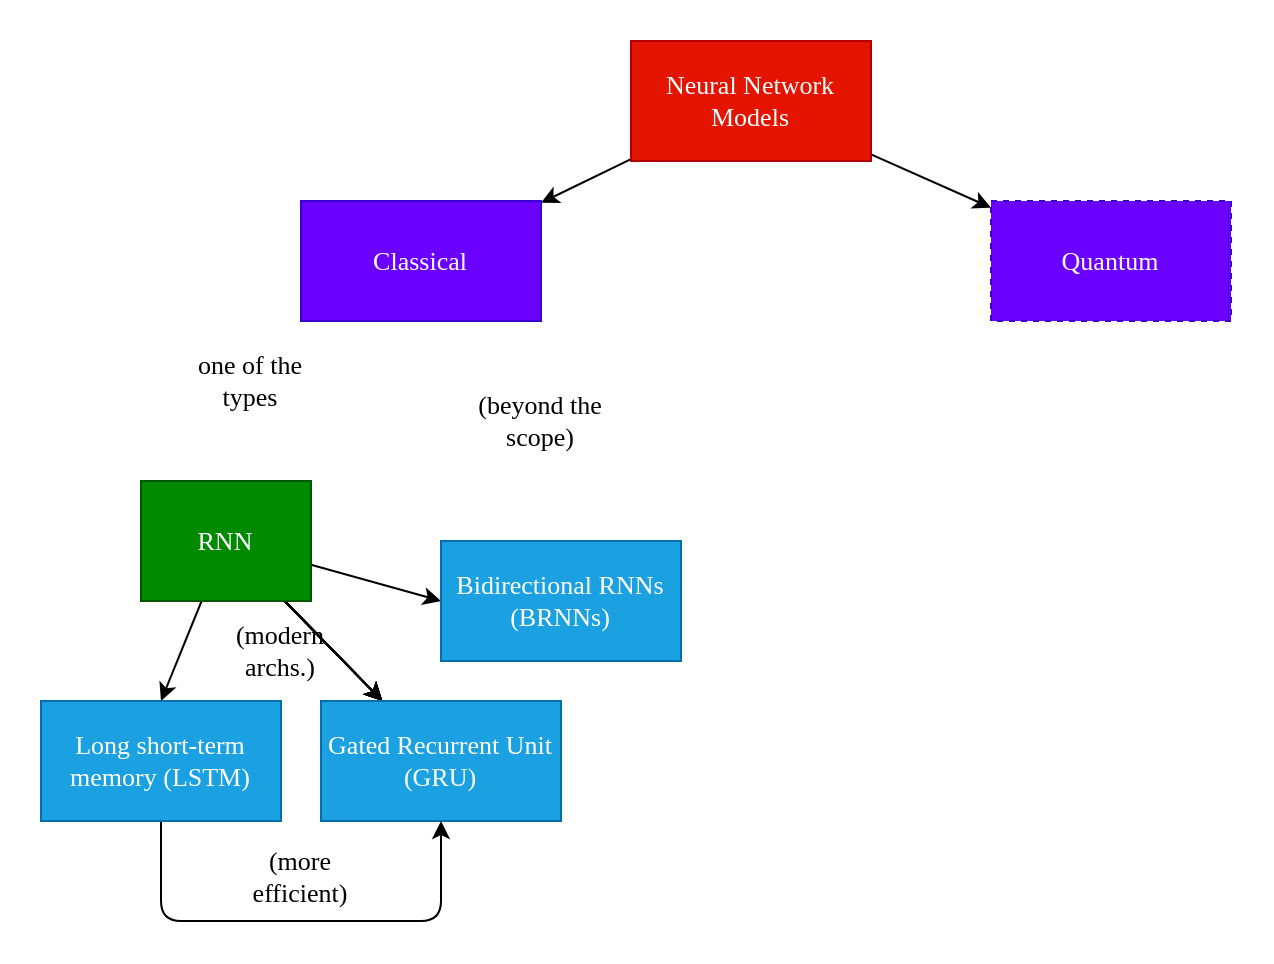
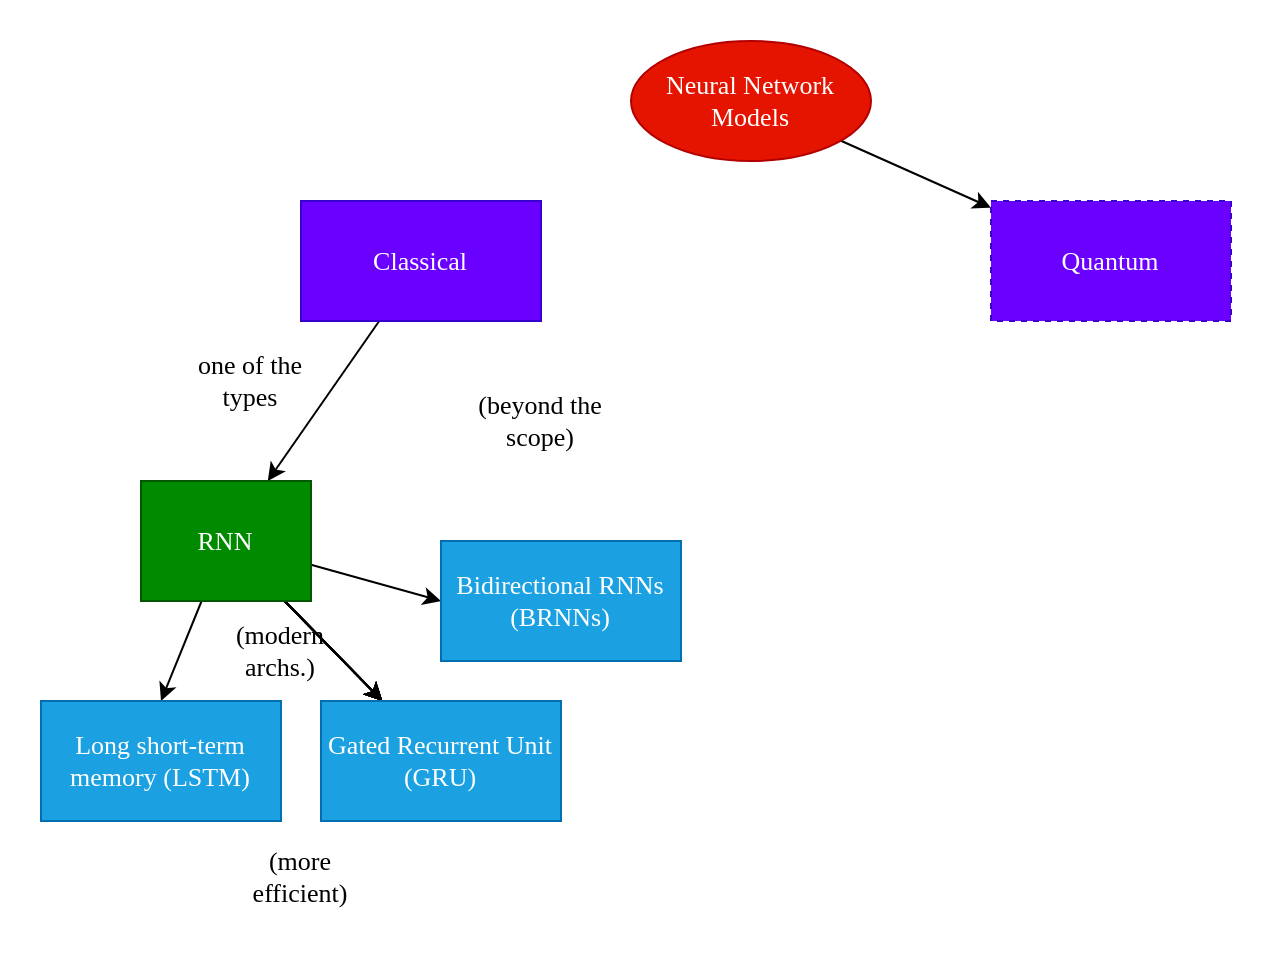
node "Neural Network Models": shape rectangle -> ellipse
edge "Neural Network Models" -> "Classical": removed
edge "Classical" -> "RNN": added
edge "Long short-term memory (LSTM)" -> "Gated Recurrent Unit (GRU)": removed
